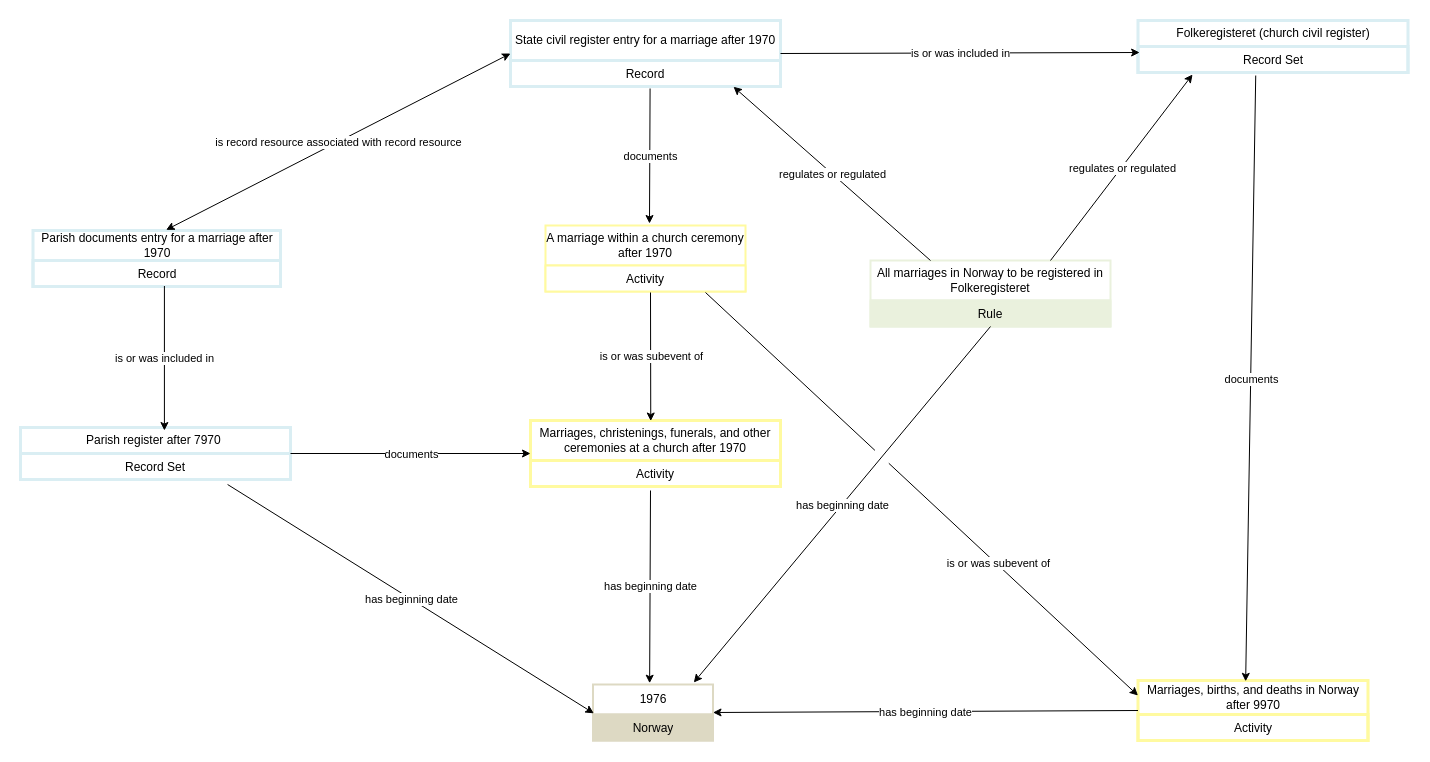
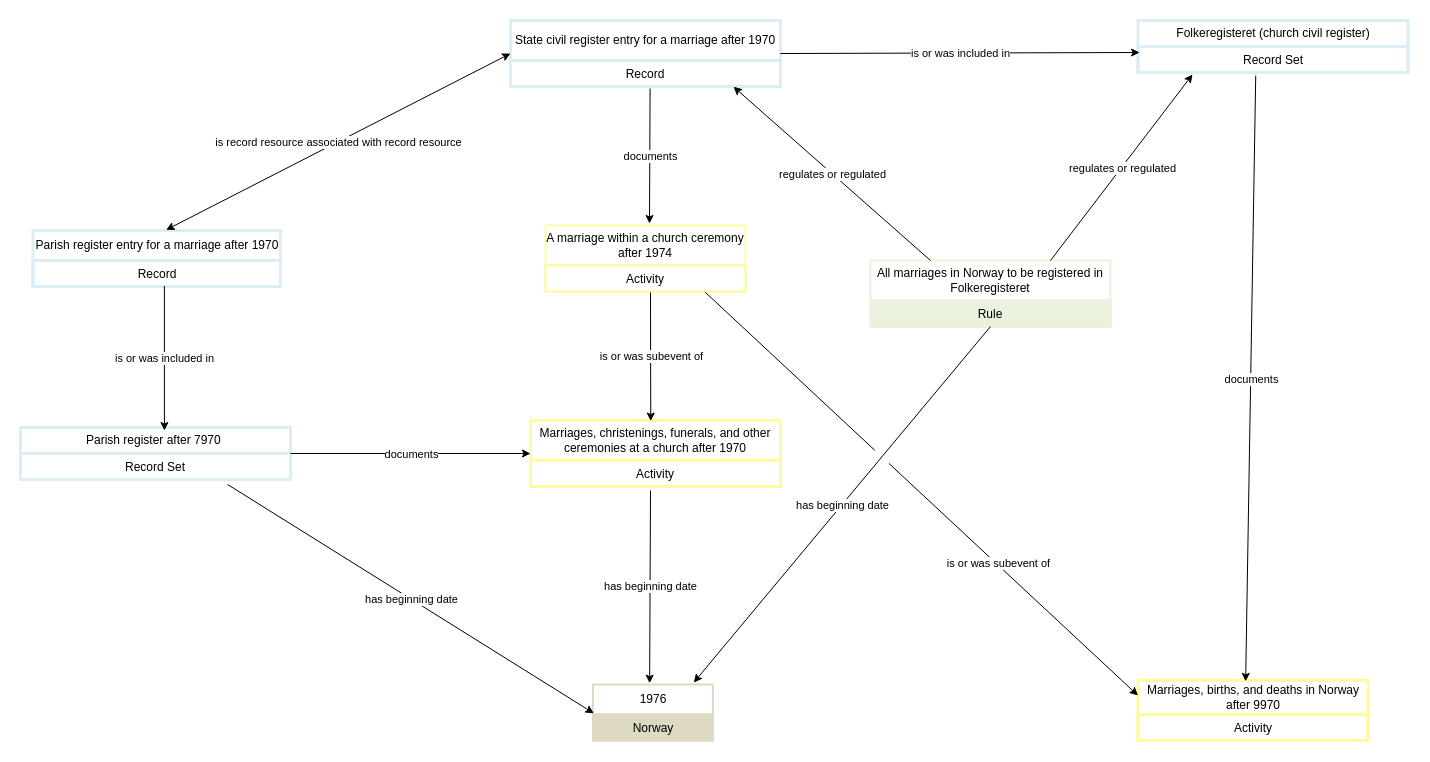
node "Parish documents entry for a marriage after 1970": label "Parish documents entry for a marriage after 1970" -> "Parish register entry for a marriage after 1970"
node "A marriage within a church ceremony after 1970": label "A marriage within a church ceremony after 1970" -> "A marriage within a church ceremony after 1974"
edge "Marriages, births, and deaths in Norway after 9970" -> "1976": removed, label "has beginning date"
